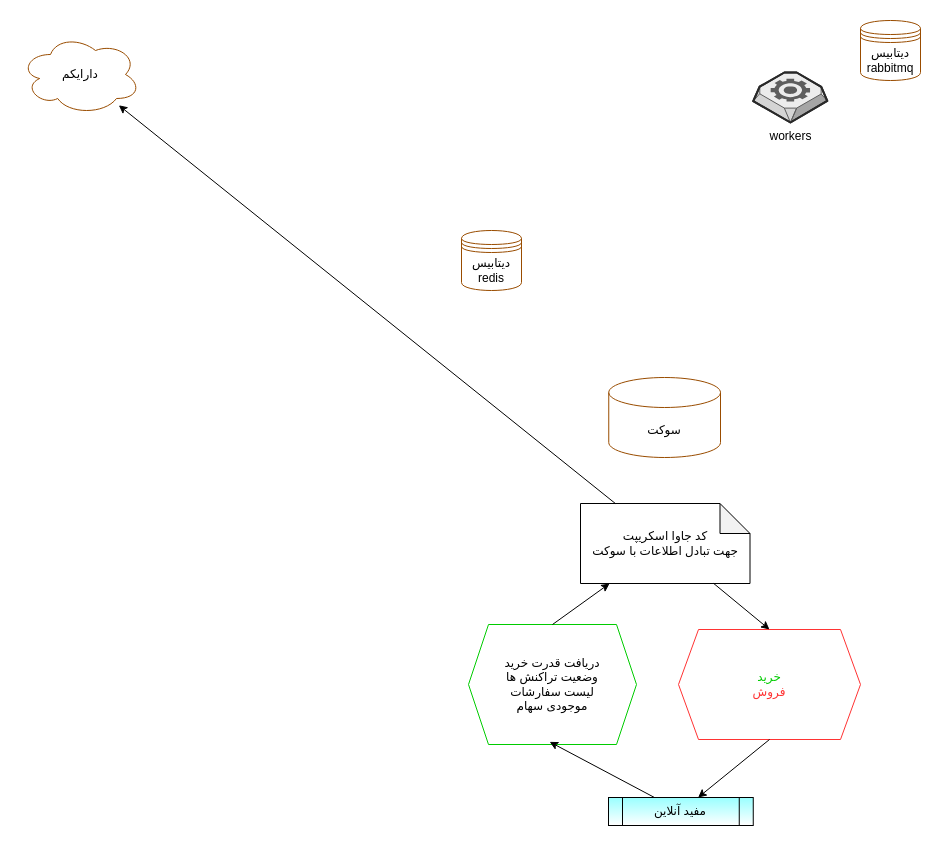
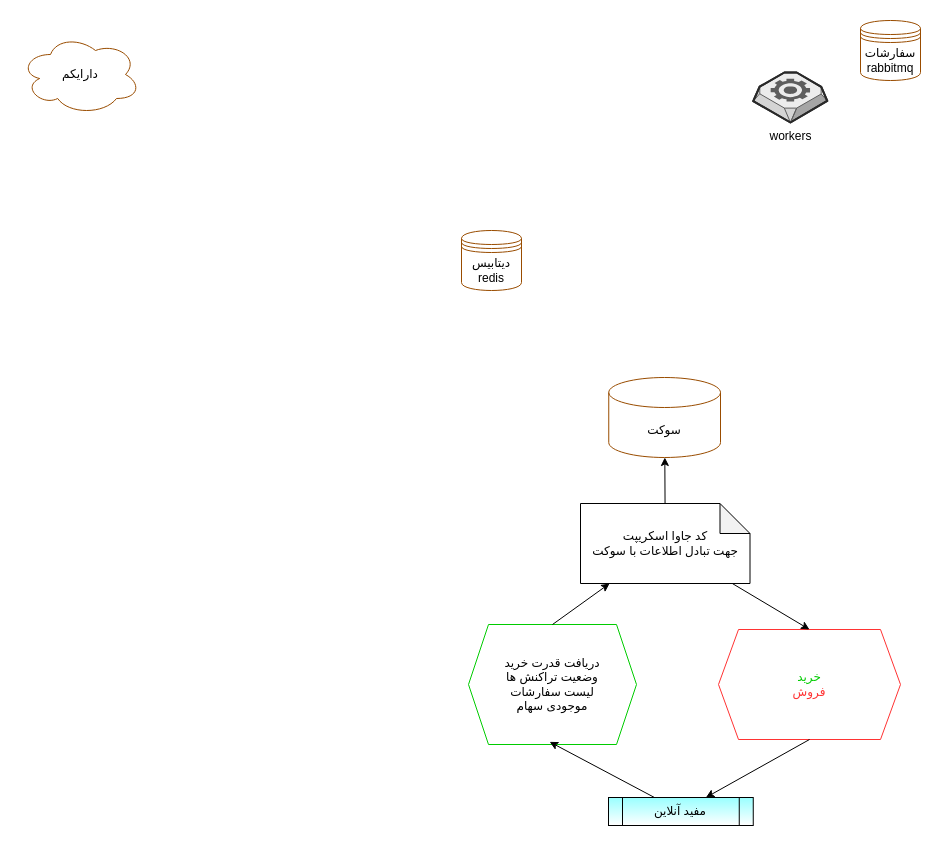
node "دیتابیس rabbitmq": label "دیتابیس rabbitmq" -> "سفارشات rabbitmq"
edge "کد جاوا اسکریپت جهت تبادل اطلاعات با سوکت" -> "دارایکم": now "کد جاوا اسکریپت جهت تبادل اطلاعات با سوکت" -> "سوکت"
node "خرید فروش": moved (770, 685) -> (810, 685)
